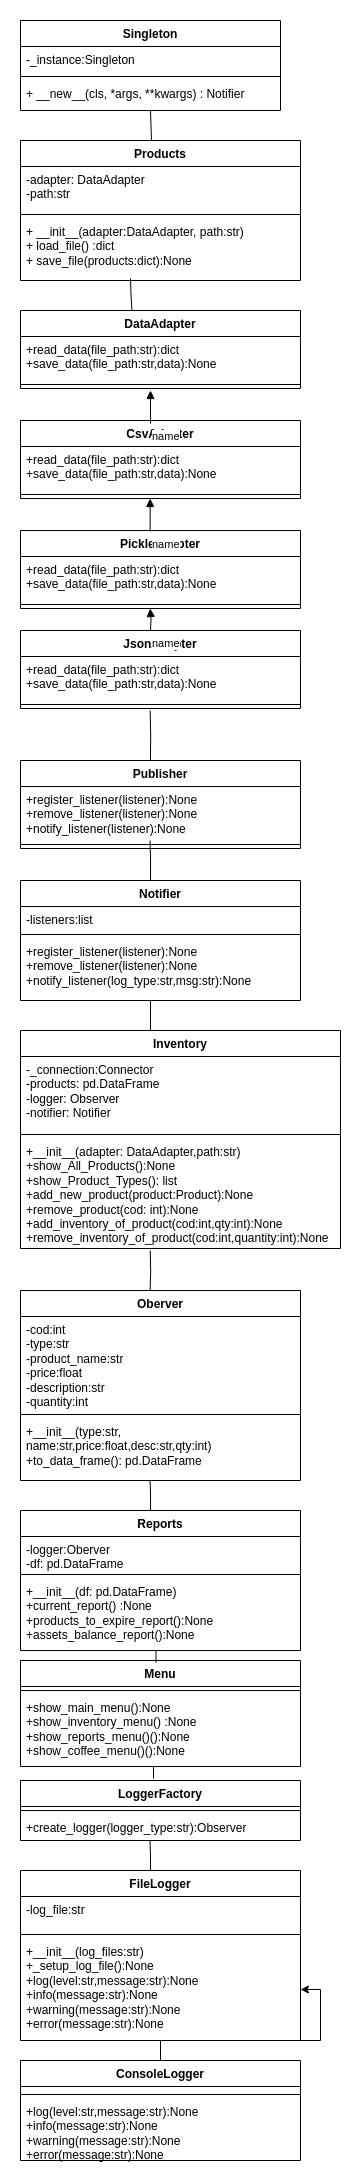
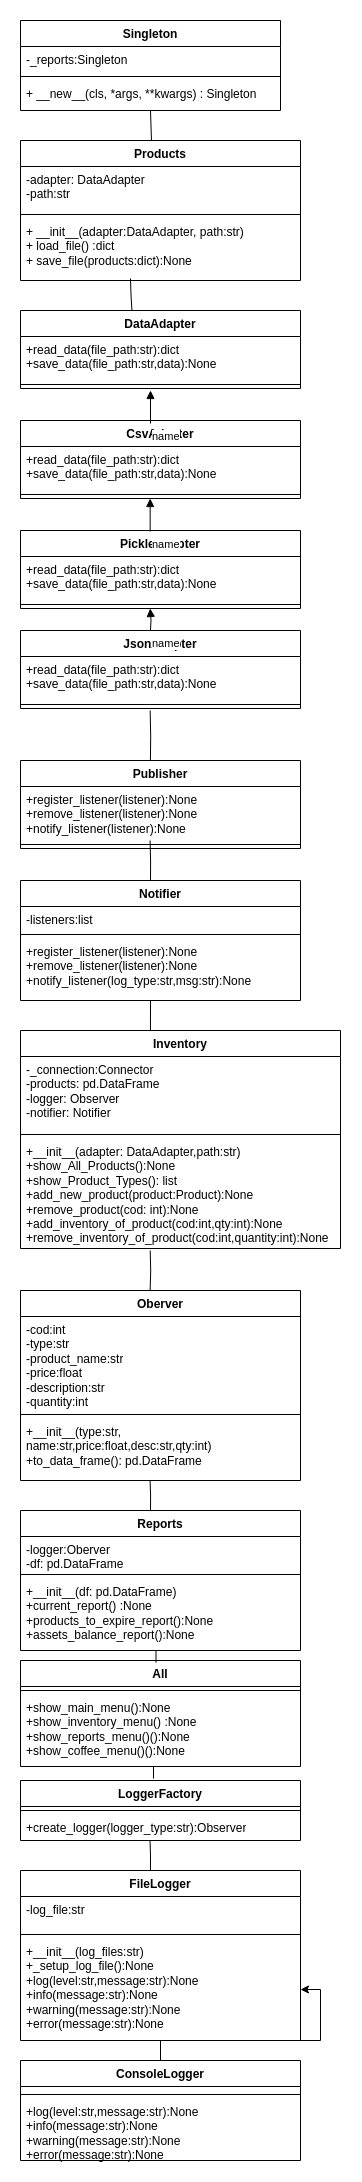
node "-_instance:Singleton": label "-_instance:Singleton" -> "-_reports:Singleton"
node "+ __new__(cls, *args, **kwargs) : Notifier": label "+ __new__(cls, *args, **kwargs) : Notifier" -> "+ __new__(cls, *args, **kwargs) : Singleton"
node "Menu": label "Menu" -> "All"
